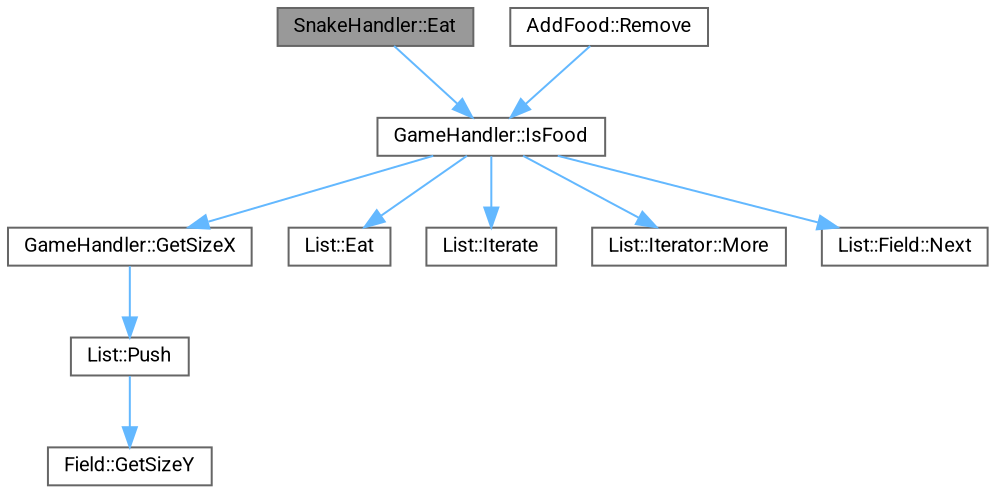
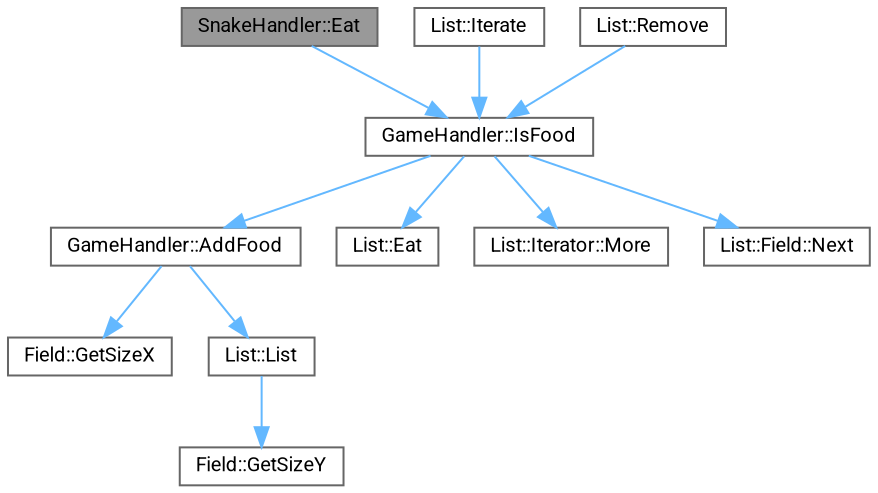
node "AddFood::Remove": label "AddFood::Remove" -> "List::Remove"
edge "GameHandler::IsFood" -> "List::Iterate": reversed
node "GameHandler::GetSizeX": label "GameHandler::GetSizeX" -> "GameHandler::AddFood"
node "Field::GetSizeX": added
node "List::Push": label "List::Push" -> "List::List"
